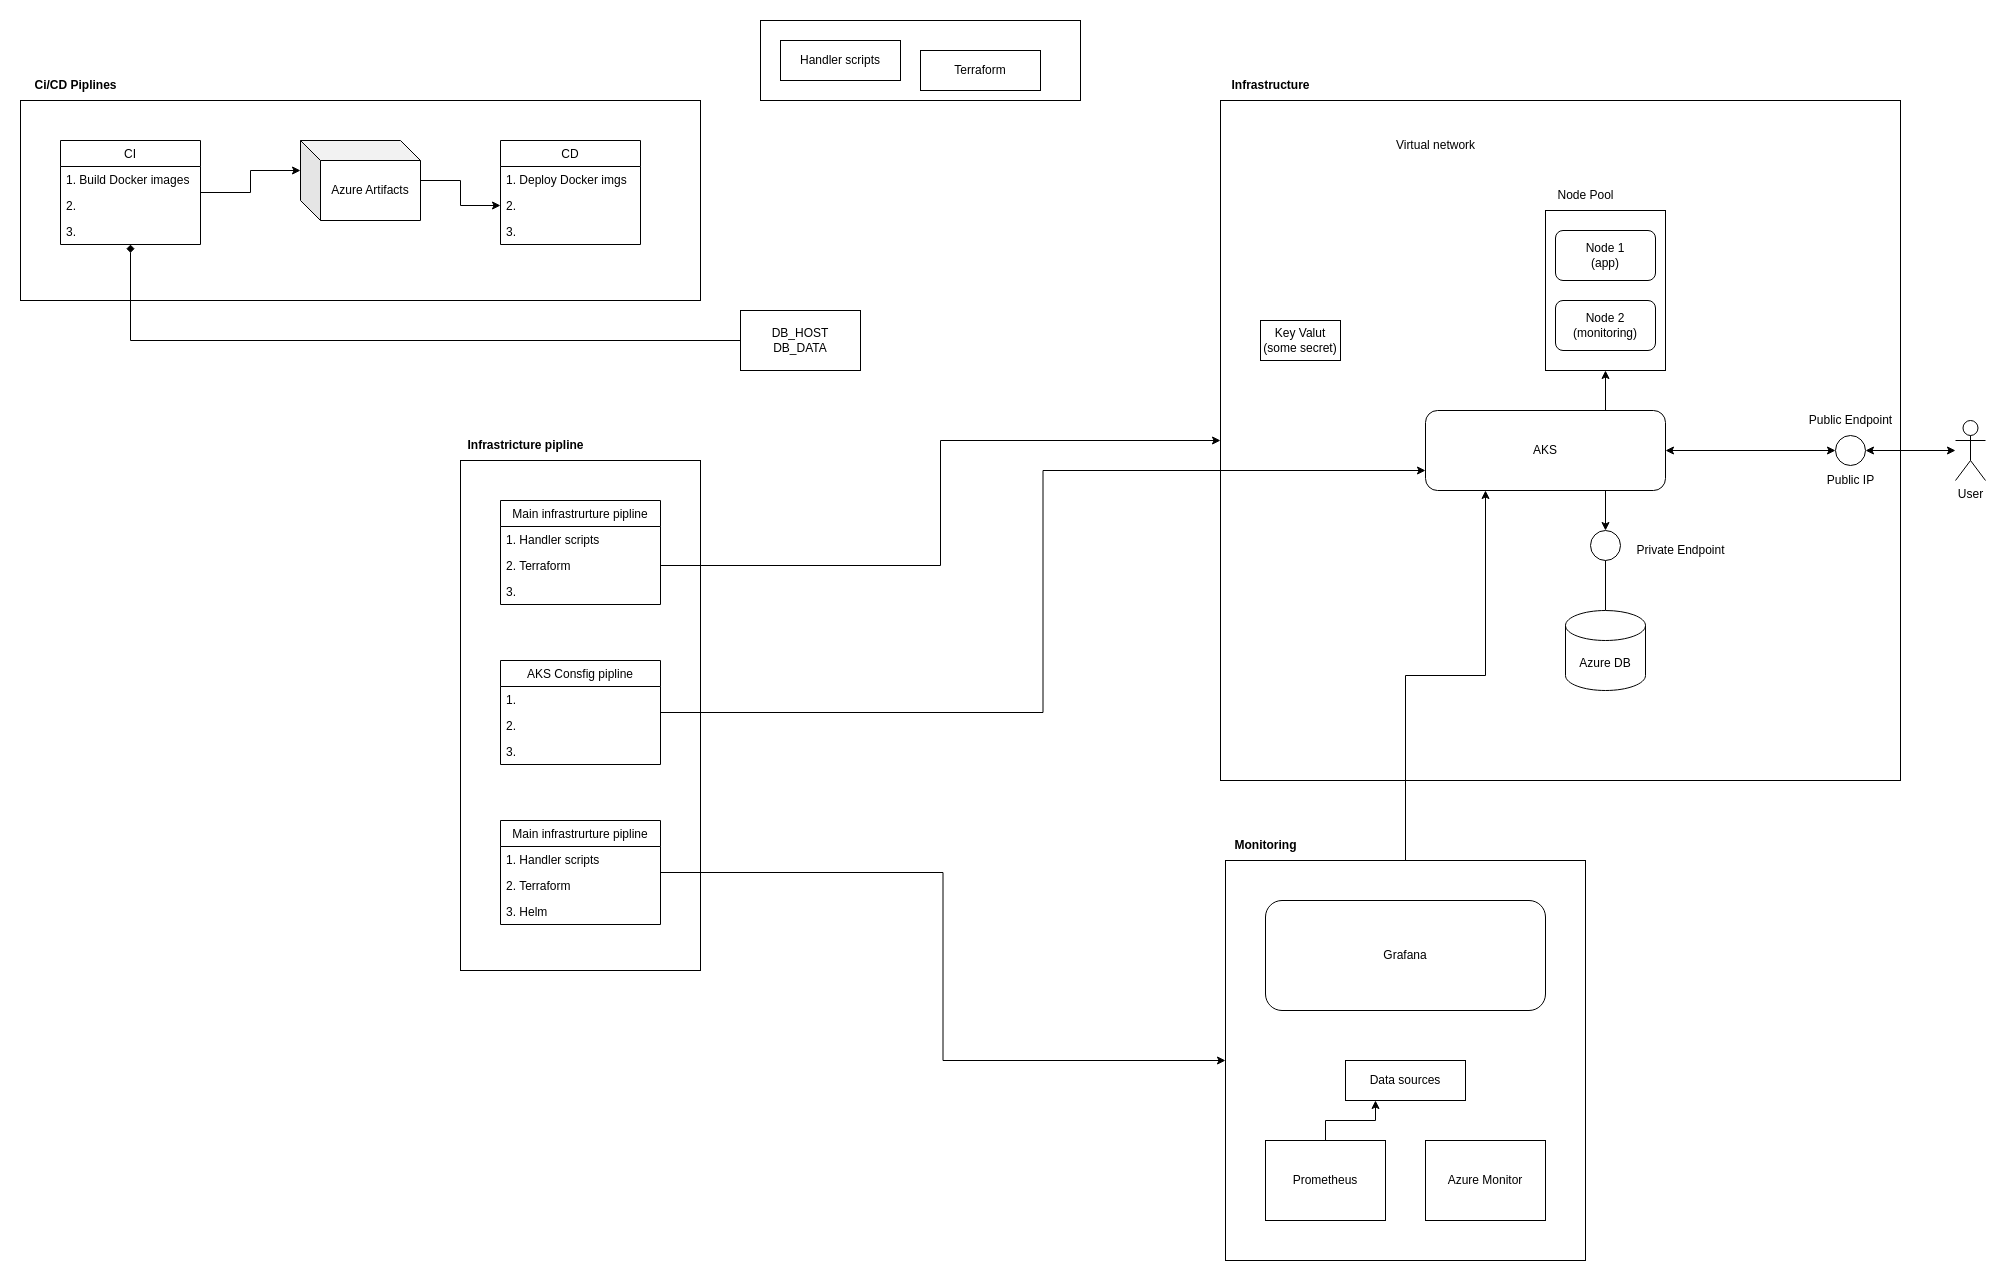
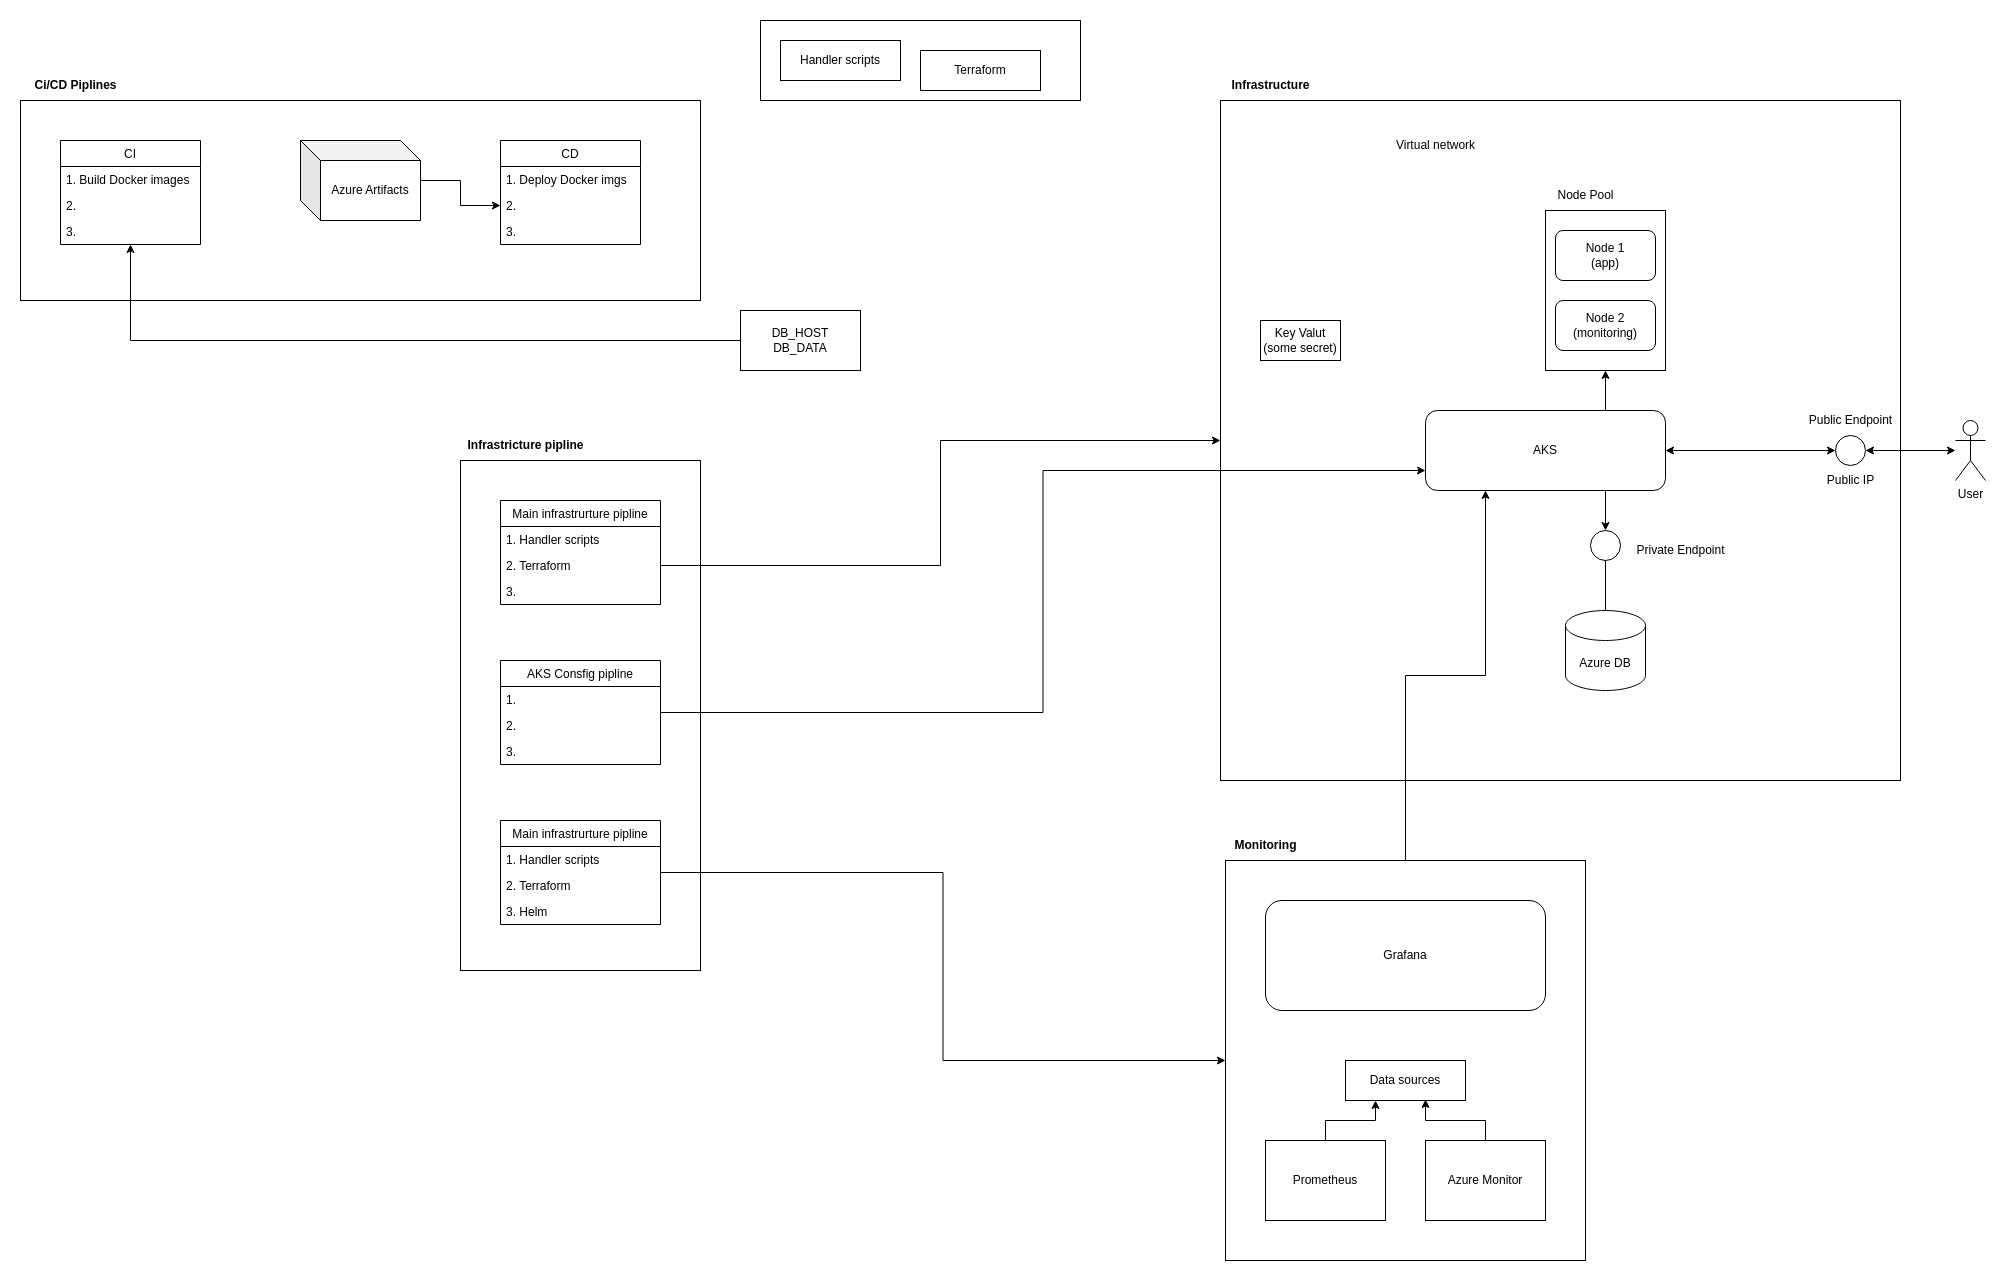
edge "CI" -> "Azure Artifacts": removed
edge "DB_HOST DB_DATA" -> "CI": arrowhead diamond -> classic
edge "Azure Monitor" -> "Data sources": added
